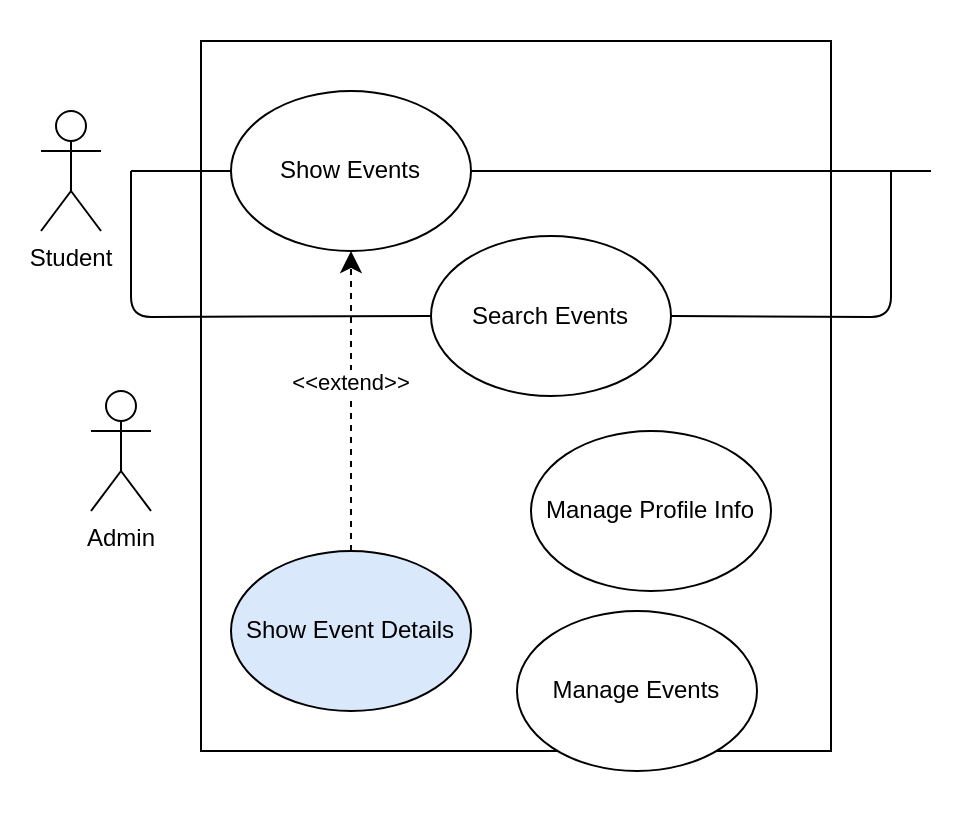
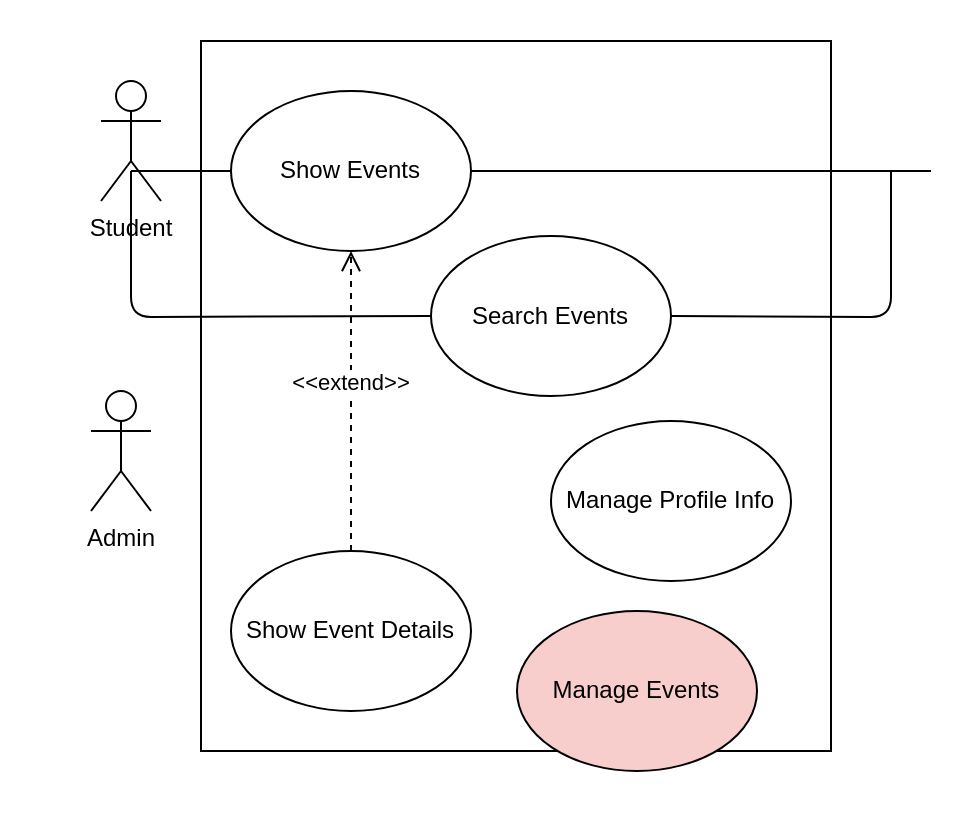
node "Student": moved (71, 171) -> (131, 141)
edge "Show Event Details" -> "Show Events": arrowhead classic -> open
node "Manage Profile Info": moved (651, 511) -> (671, 501)
node "Show Event Details": fillcolor #dae8fc -> #ffffff
node "Manage Events": fillcolor #ffffff -> #f8cecc
